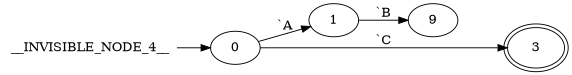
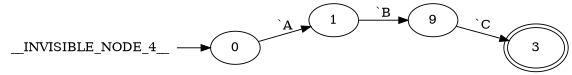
edge "0" -> "3": now "9" -> "3"
